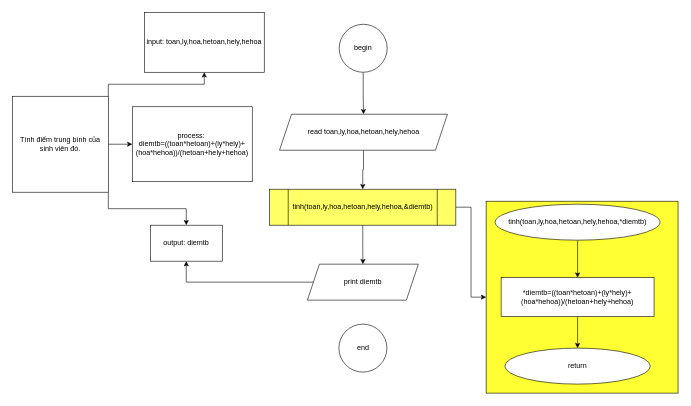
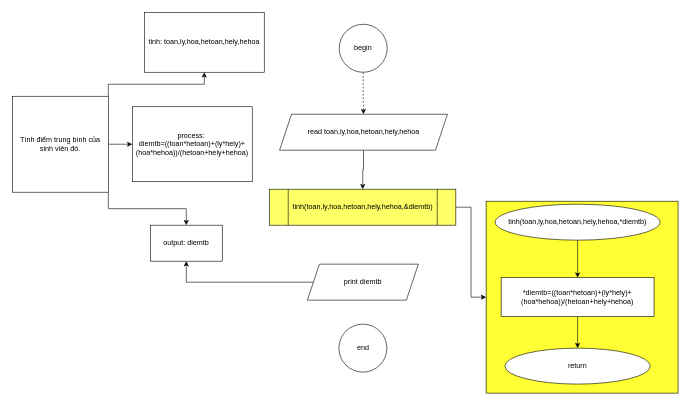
node "input: toan,ly,hoa,hetoan,hely,hehoa": label "input: toan,ly,hoa,hetoan,hely,hehoa" -> "tinh: toan,ly,hoa,hetoan,hely,hehoa"
edge "begin" -> "read toan,ly,hoa,hetoan,hely,hehoa": style solid -> dashed
edge "tinh(toan,ly,hoa,hetoan,hely,hehoa,&diemtb)" -> "print diemtb": removed
